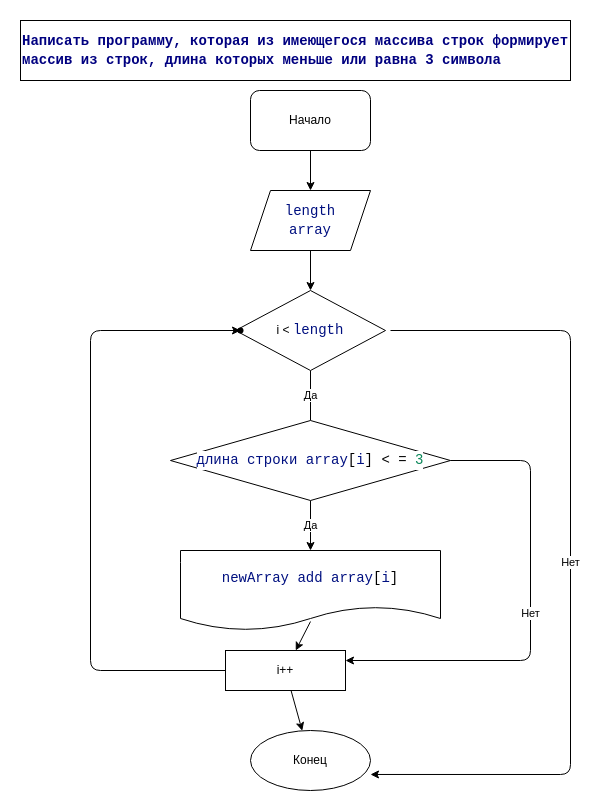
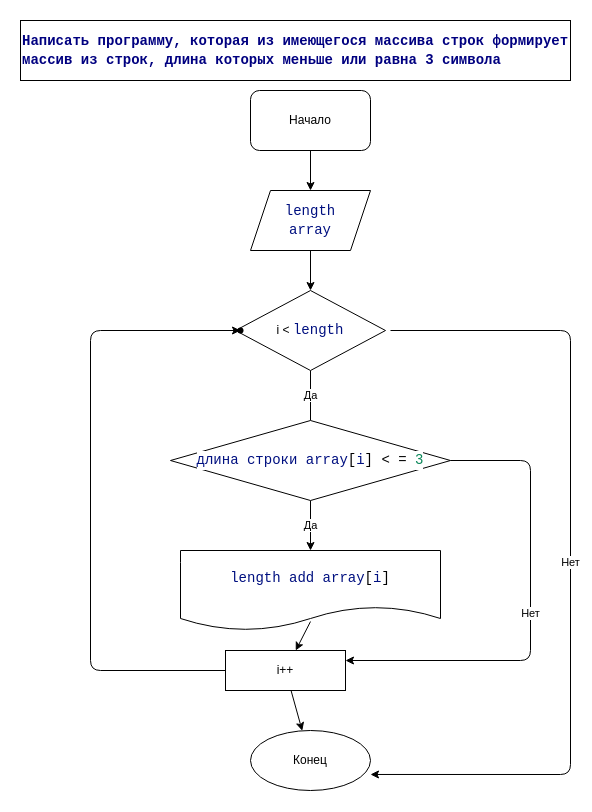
node "newArray add array[i]": label "newArray add array[i]" -> "length add array[i]"
